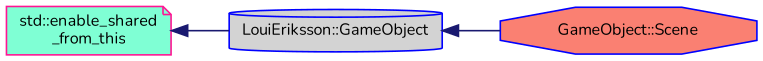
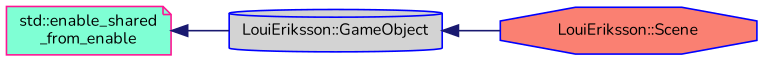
node "std::enable_shared _from_this": label "std::enable_shared _from_this" -> "std::enable_shared _from_enable"
node "GameObject::Scene": label "GameObject::Scene" -> "LouiEriksson::Scene"
